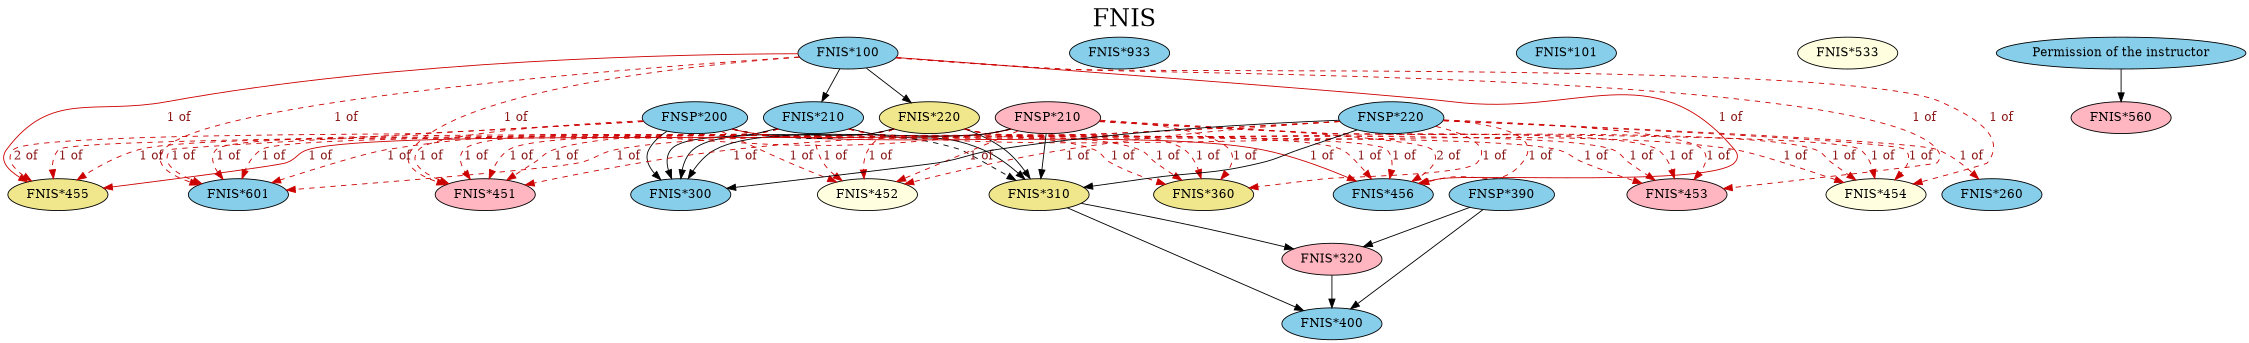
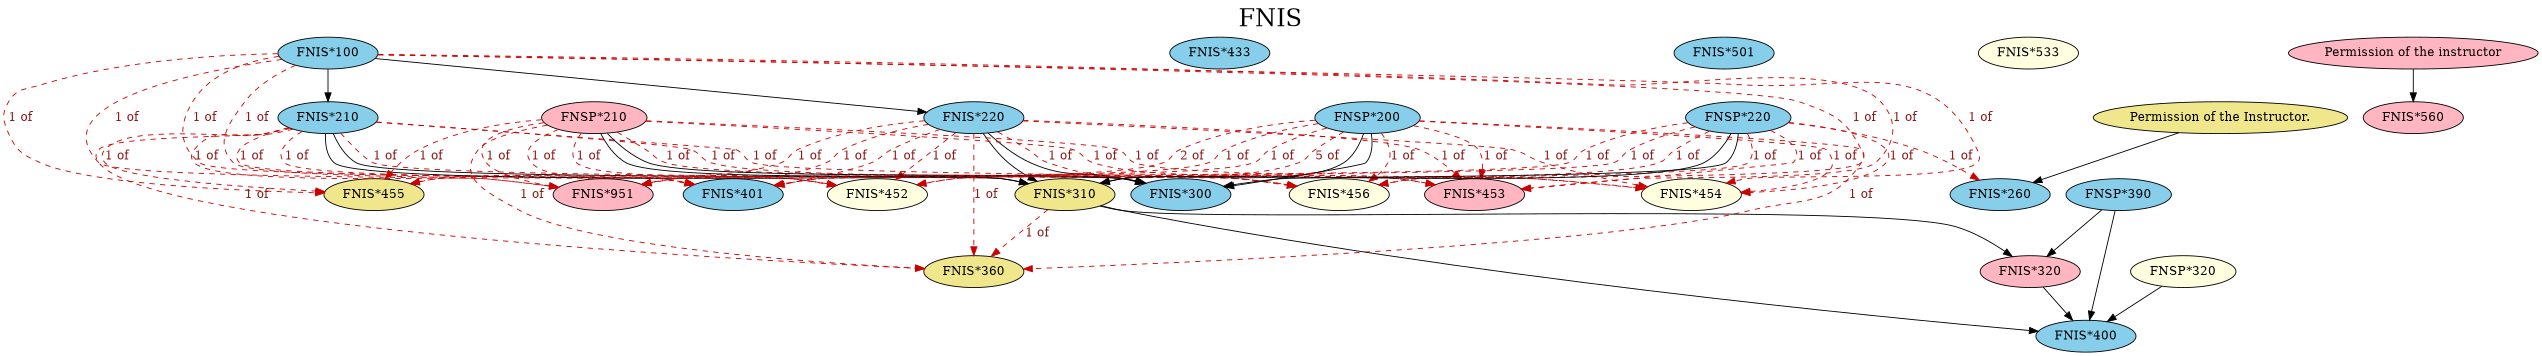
node "FNIS*933": label "FNIS*933" -> "FNIS*433"
node "FNIS*101": label "FNIS*101" -> "FNIS*501"
node "Permission of the instructor": fillcolor skyblue -> lightpink
edge "FNIS*100" -> "FNIS*455": style solid -> dashed
edge "FNIS*100" -> "FNIS*456": style solid -> dashed
node "FNIS*220": fillcolor khaki -> skyblue
node "Permission of the Instructor.": added
edge "FNSP*200" -> "FNIS*454": added, label "1 of"
edge "FNSP*210" -> "FNIS*455": style solid -> dashed
edge "FNSP*200" -> "FNIS*456": style solid -> dashed
edge "FNSP*200" -> "FNIS*310": style dashed -> solid
edge "FNSP*200" -> "FNIS*452": label "1 of" -> "5 of"
edge "FNSP*210" -> "FNIS*456": label "2 of" -> "1 of"
edge "FNIS*210" -> "FNIS*453": added, label "1 of"
edge "FNSP*220" -> "FNIS*360": now "FNIS*310" -> "FNIS*360"
edge "FNIS*100" -> "FNIS*452": added, label "1 of"
node "FNIS*601": label "FNIS*601" -> "FNIS*401"
node "FNIS*451": label "FNIS*451" -> "FNIS*951"
node "FNIS*456": fillcolor skyblue -> lightyellow
node "FNSP*320": added
